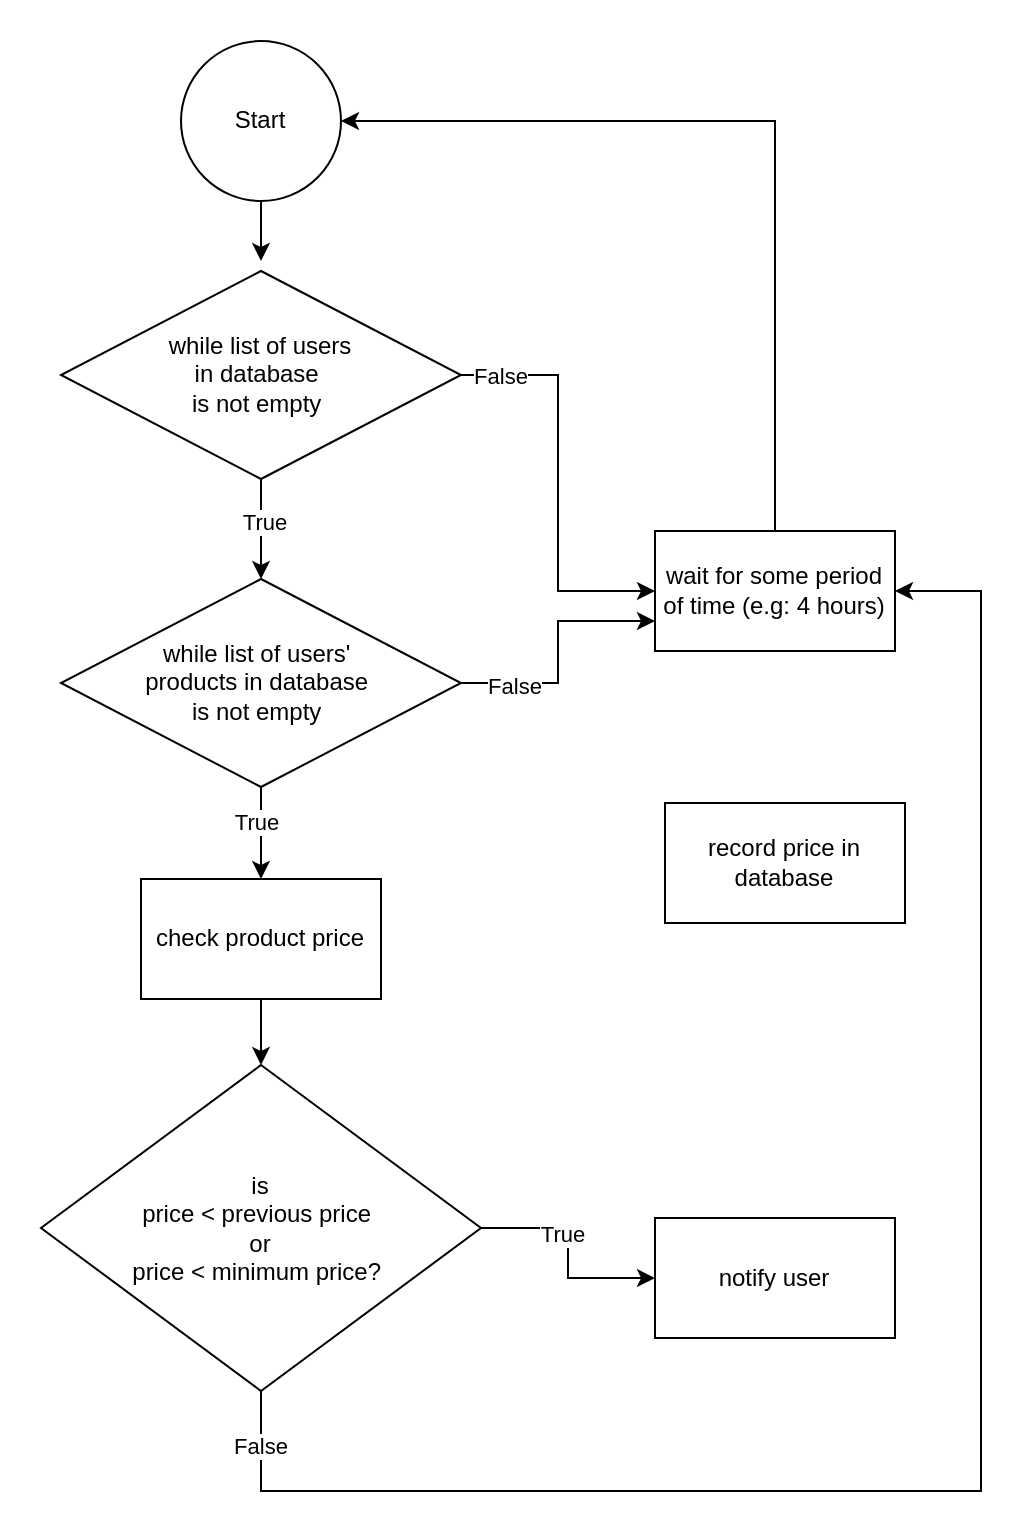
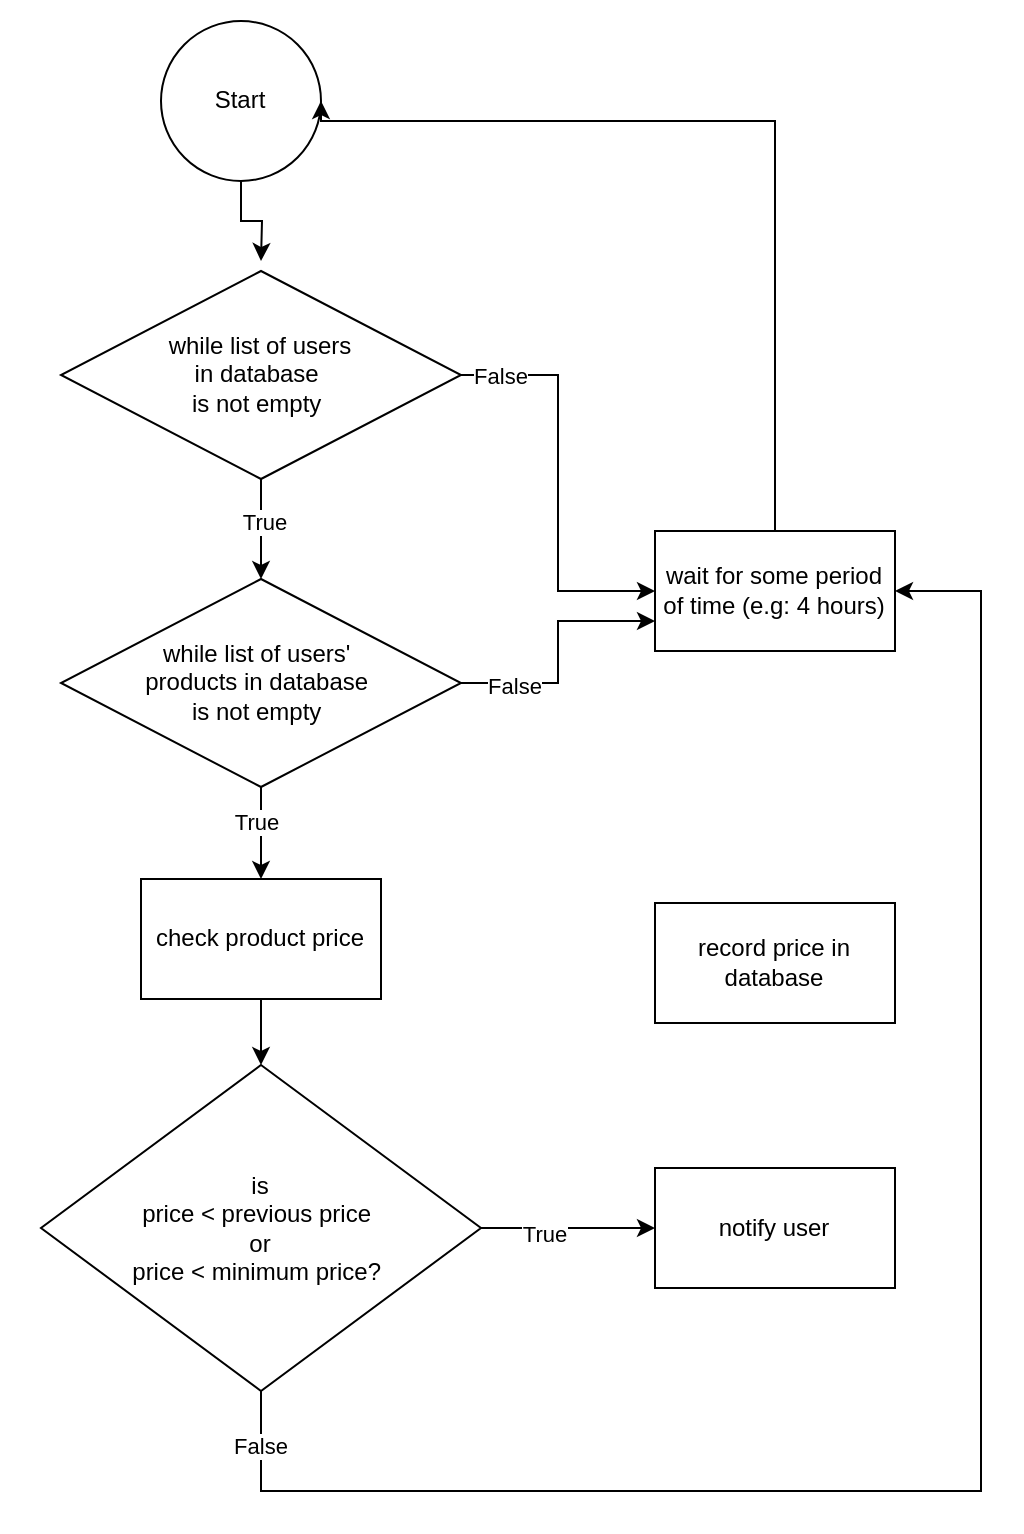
node "Start": moved (261, 121) -> (241, 101)
node "record price in database": moved (785, 863) -> (775, 963)
node "notify user": moved (775, 1278) -> (775, 1228)
